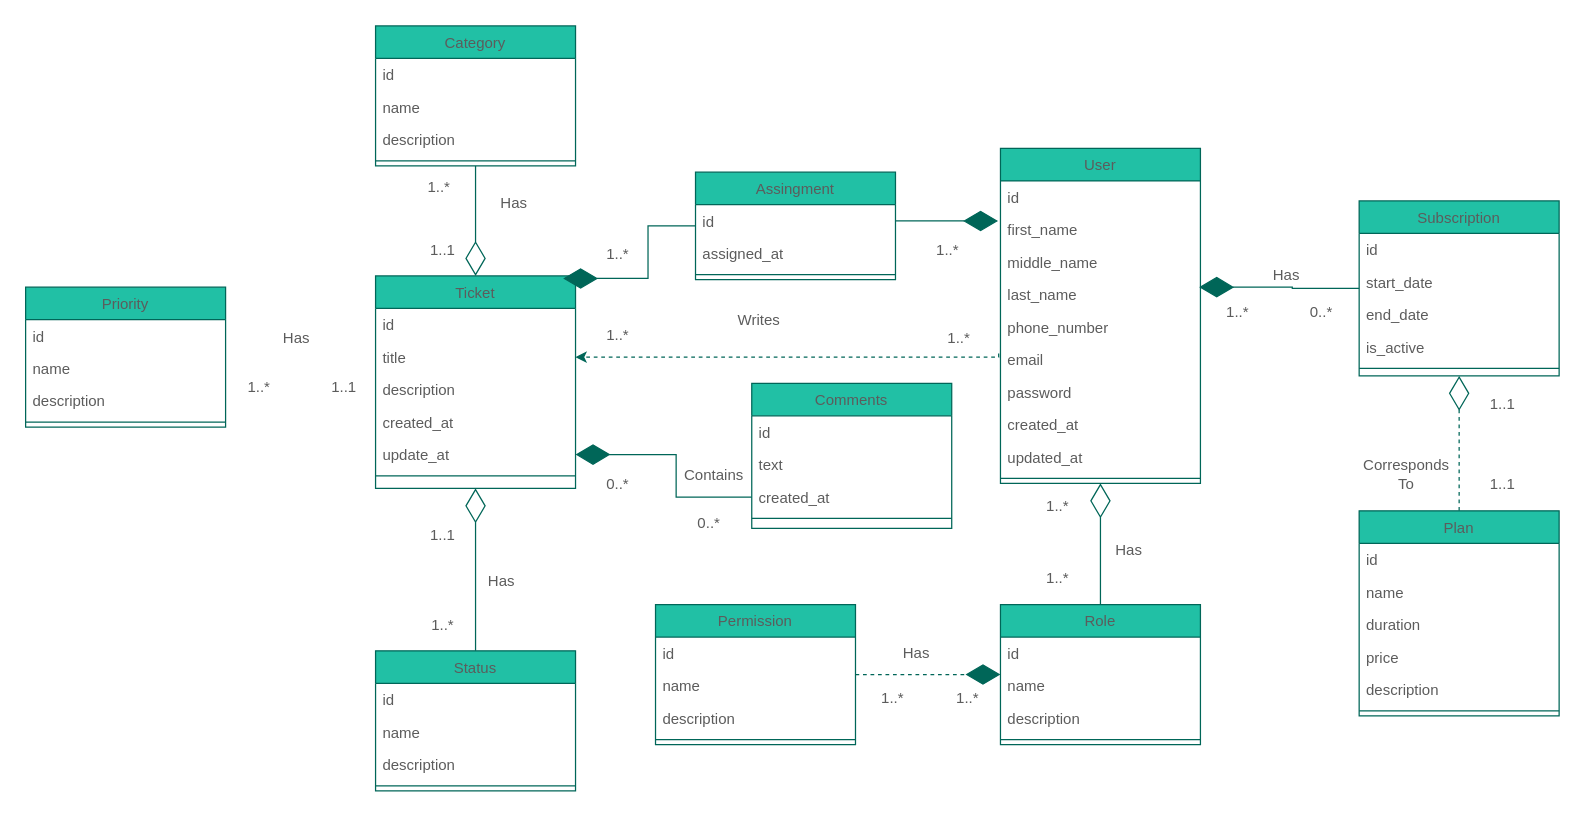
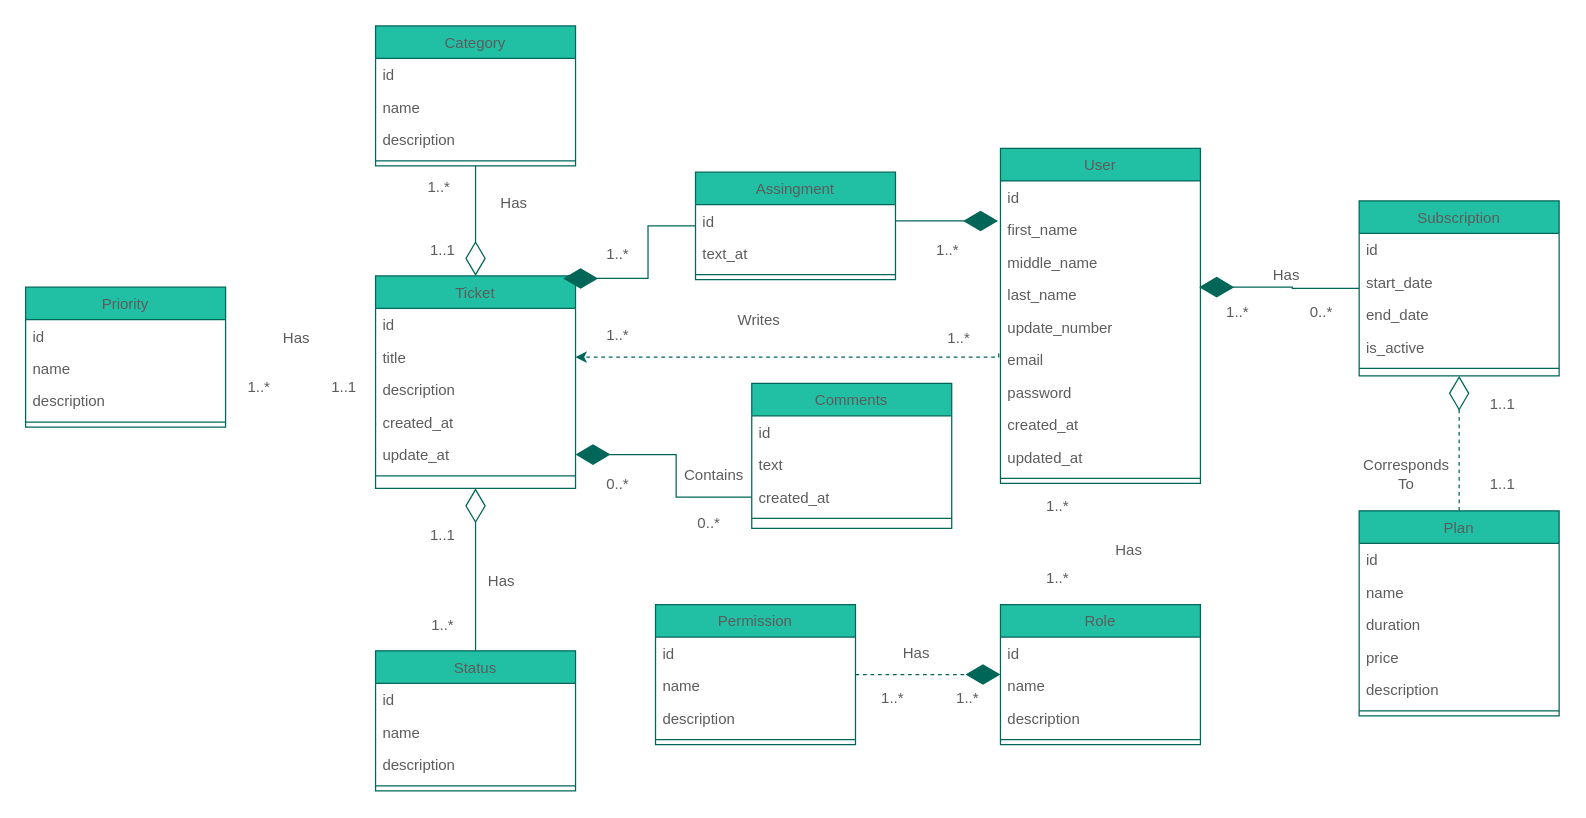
node "assigned_at": label "assigned_at" -> "text_at"
node "phone_number": label "phone_number" -> "update_number"
edge "Role" -> "User": removed
